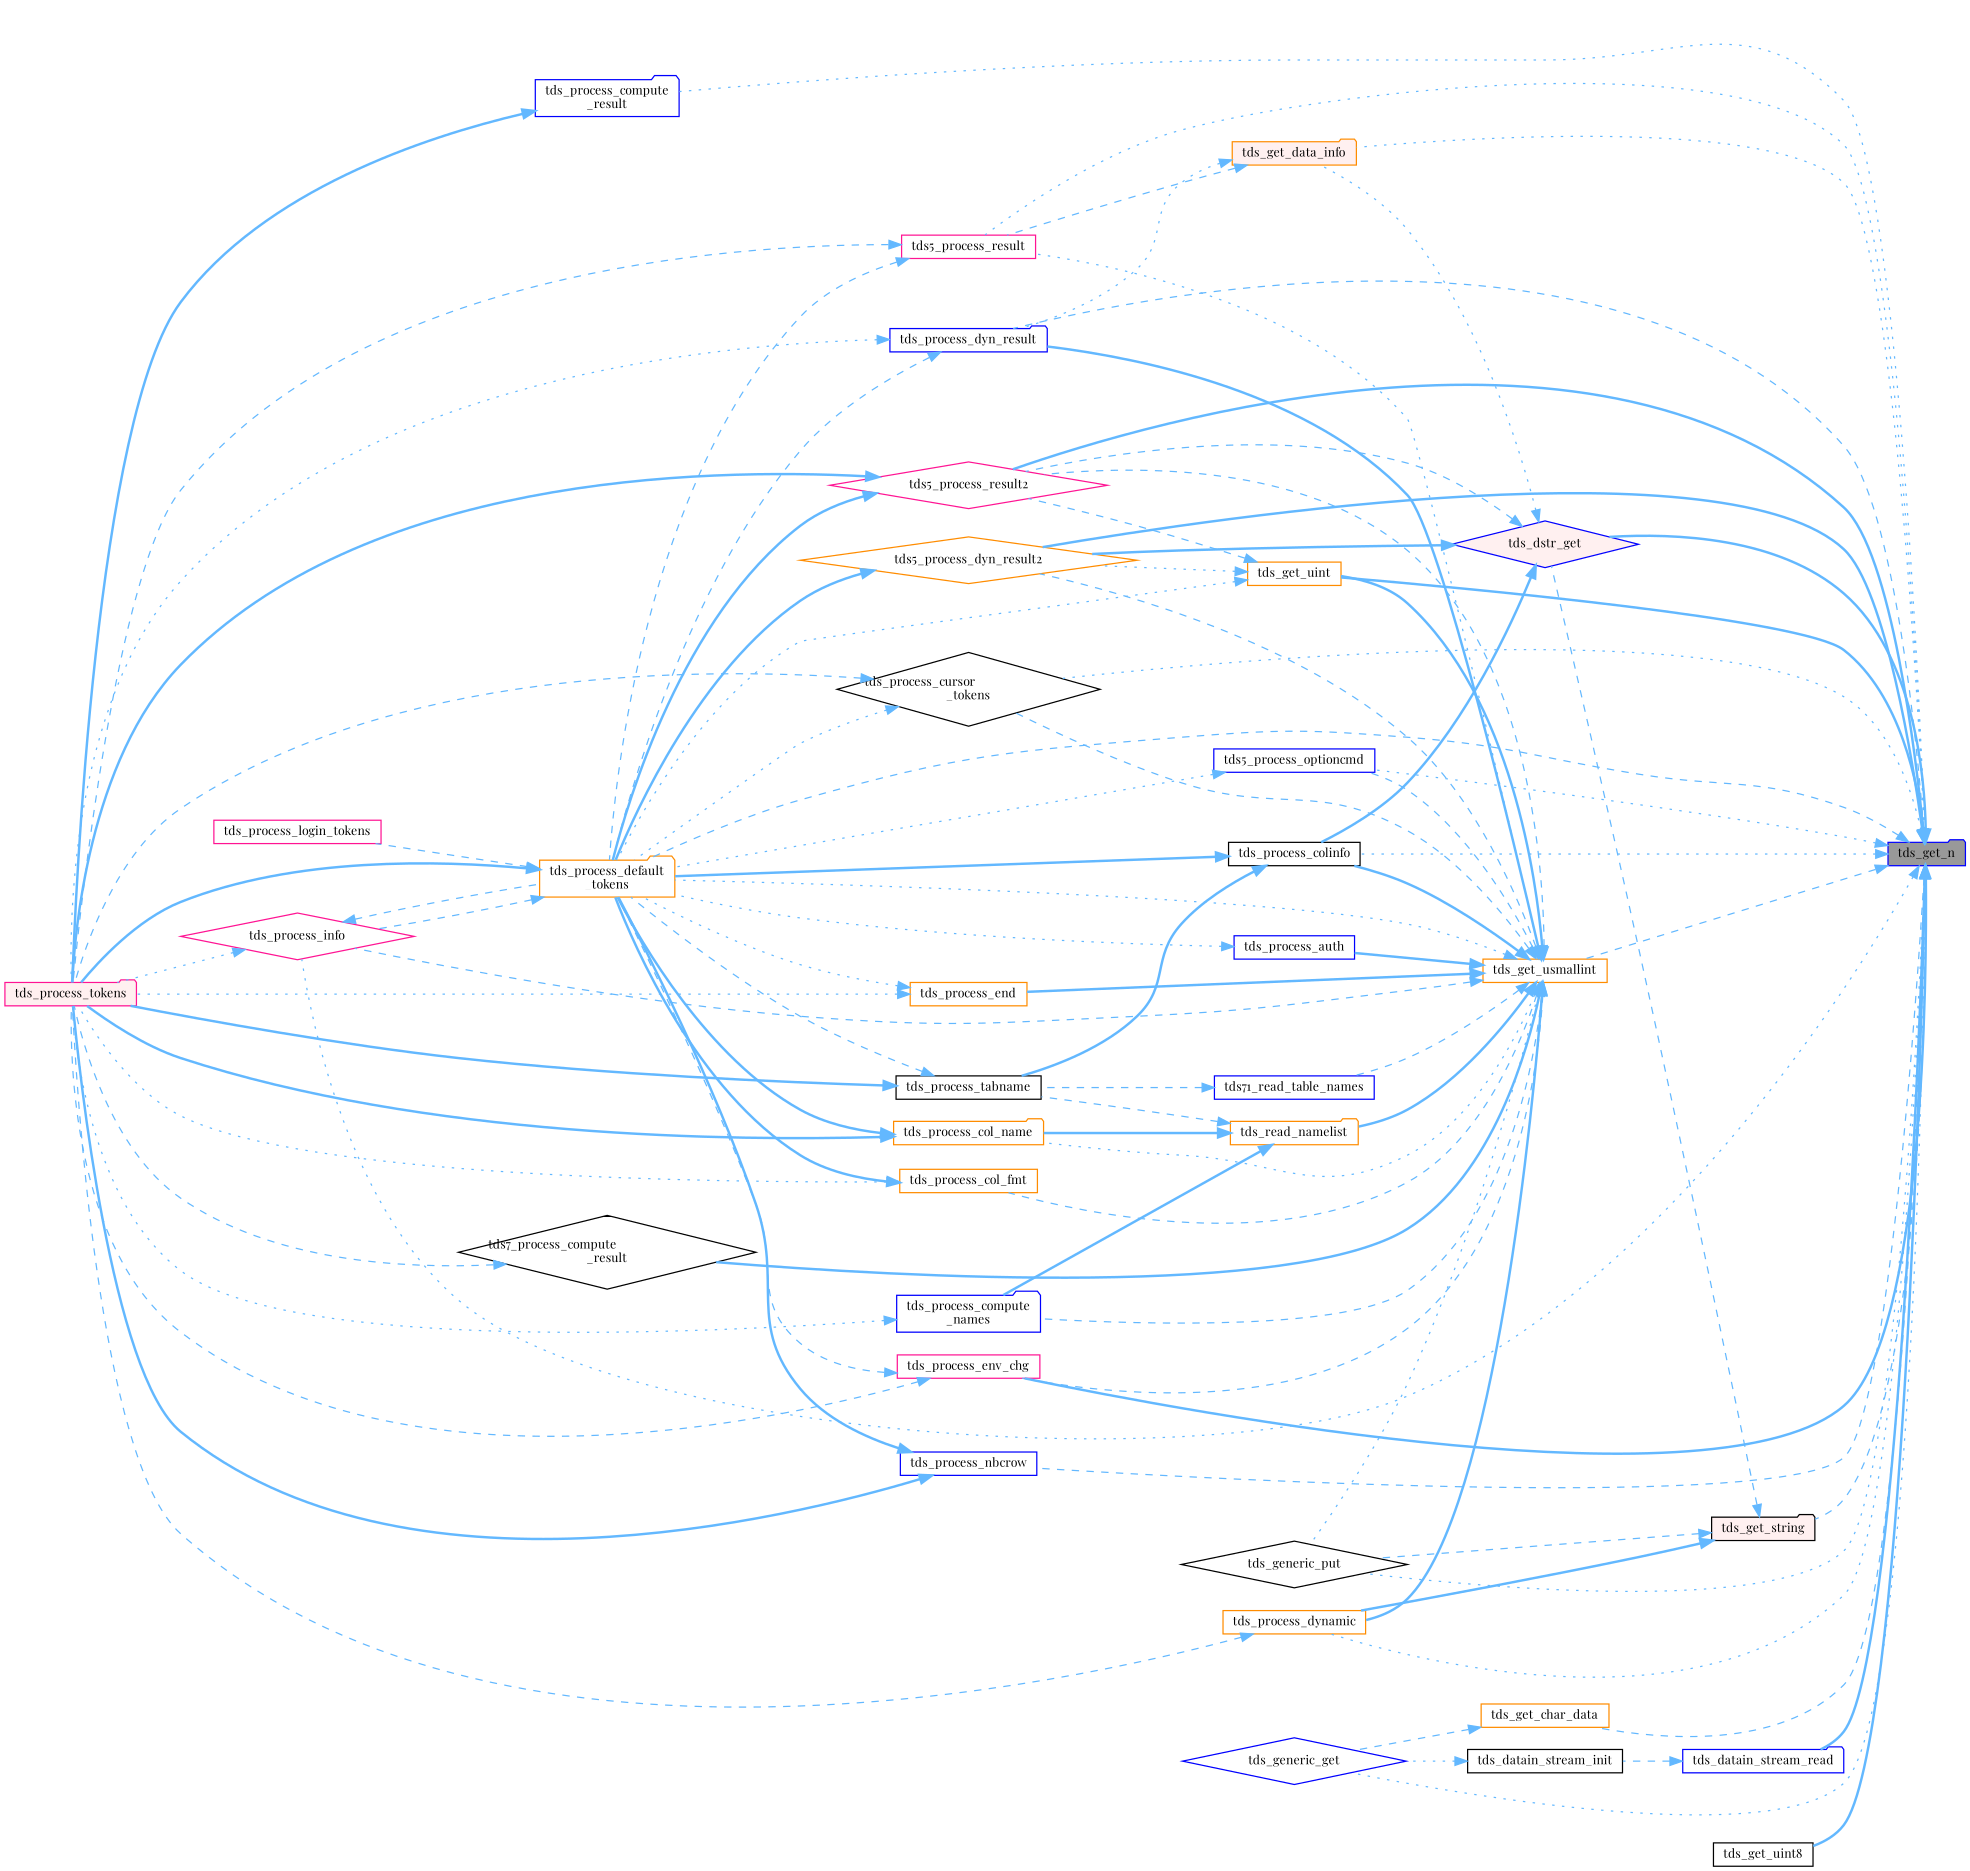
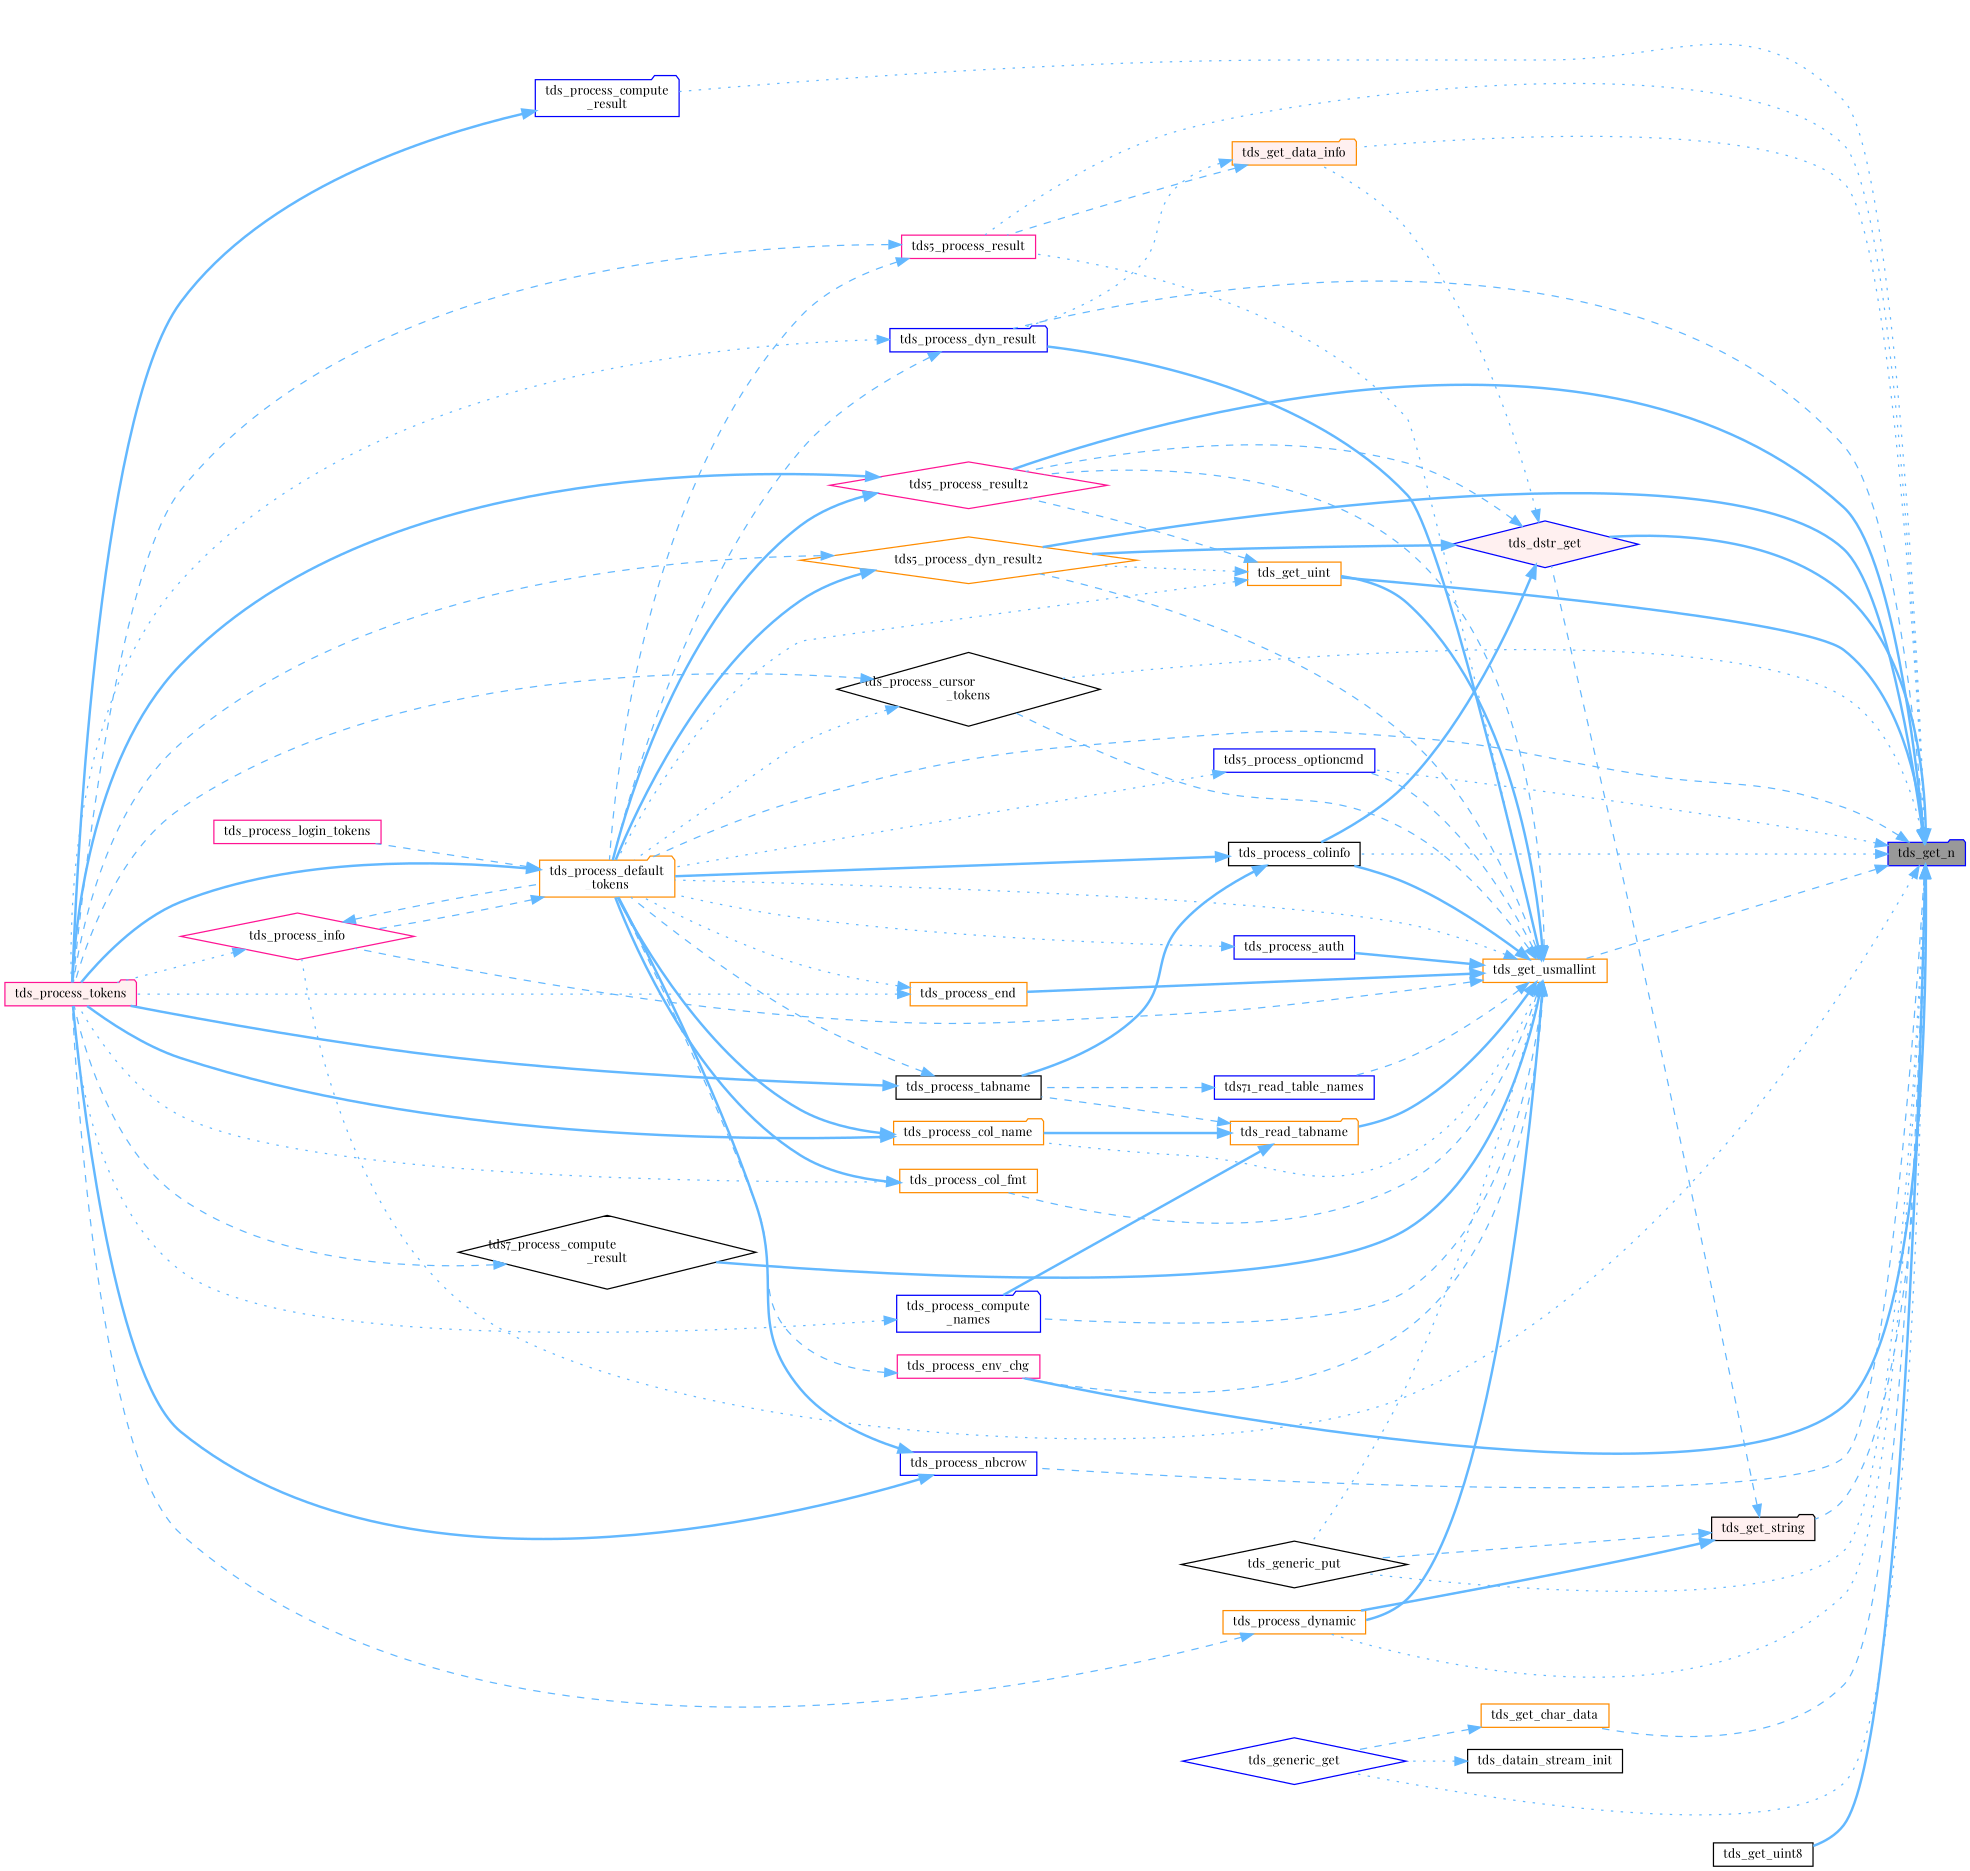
node "tds_read_namelist": label "tds_read_namelist" -> "tds_read_tabname"
edge "tds_process_tokens" -> "tds_process_env_chg": now "tds_process_tokens" -> "tds5_process_dyn_result2"
node "tds_datain_stream_read": removed
